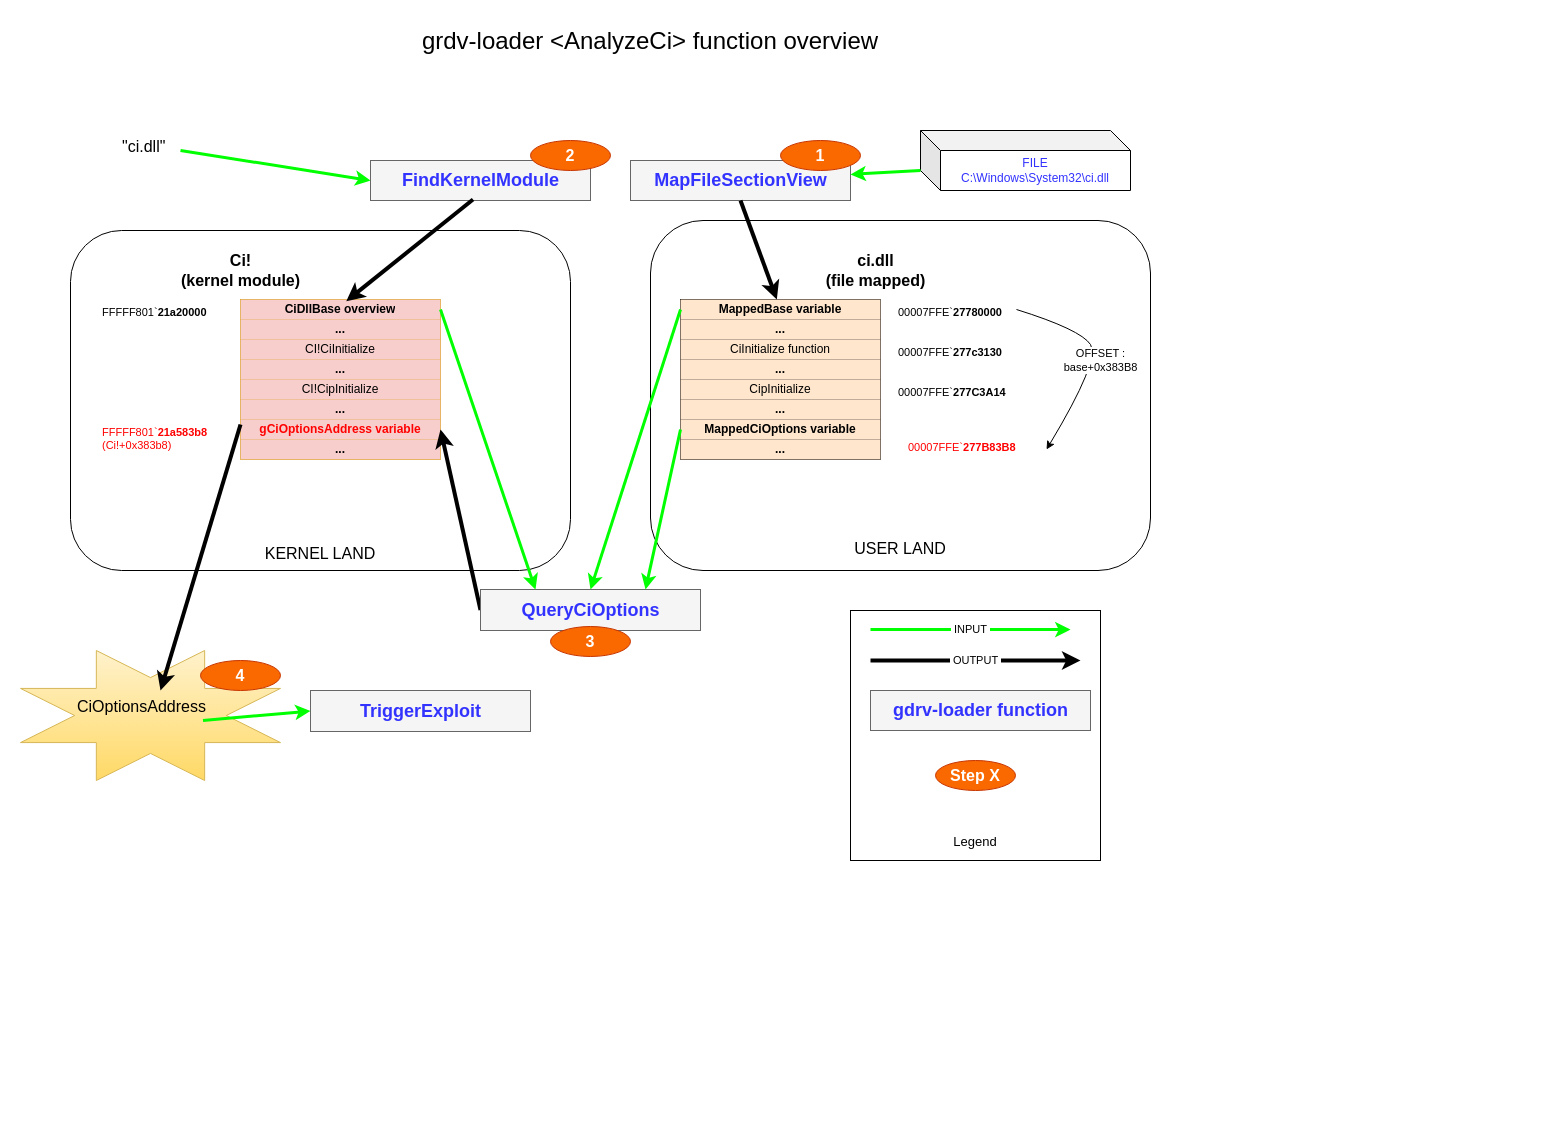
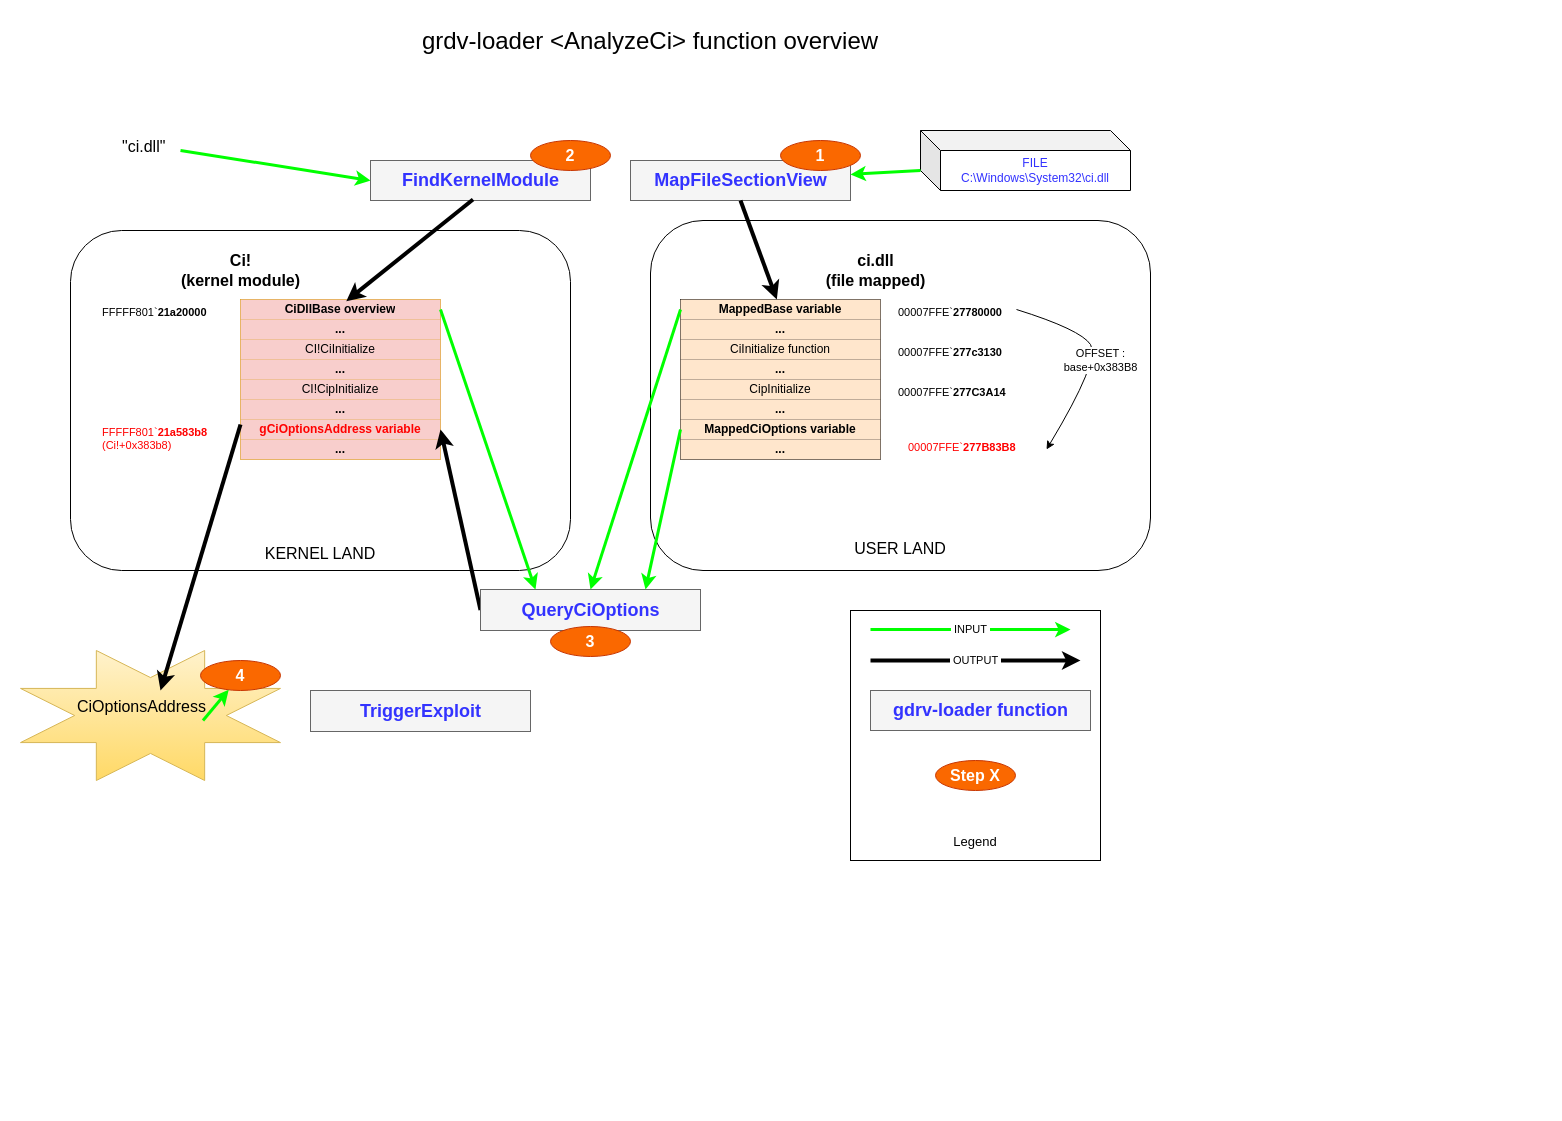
edge "CiOptionsAddress" -> "TriggerExploit": now "CiOptionsAddress" -> "4"
